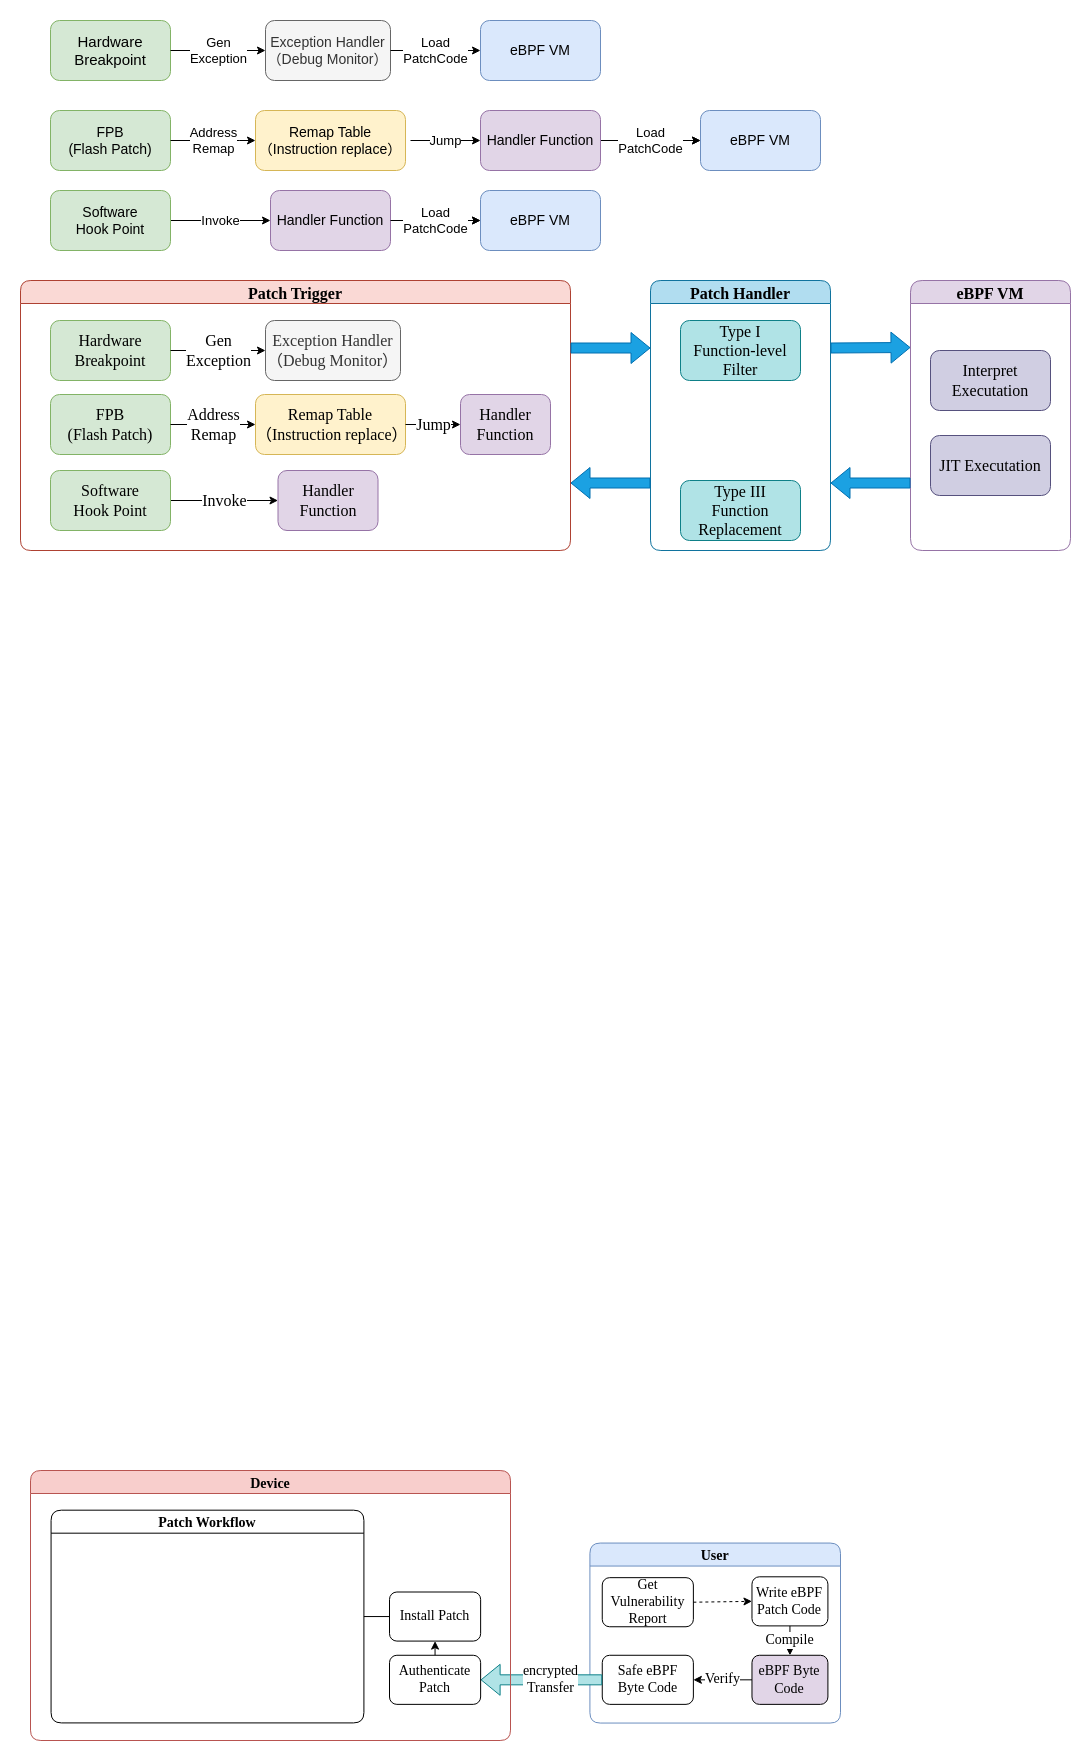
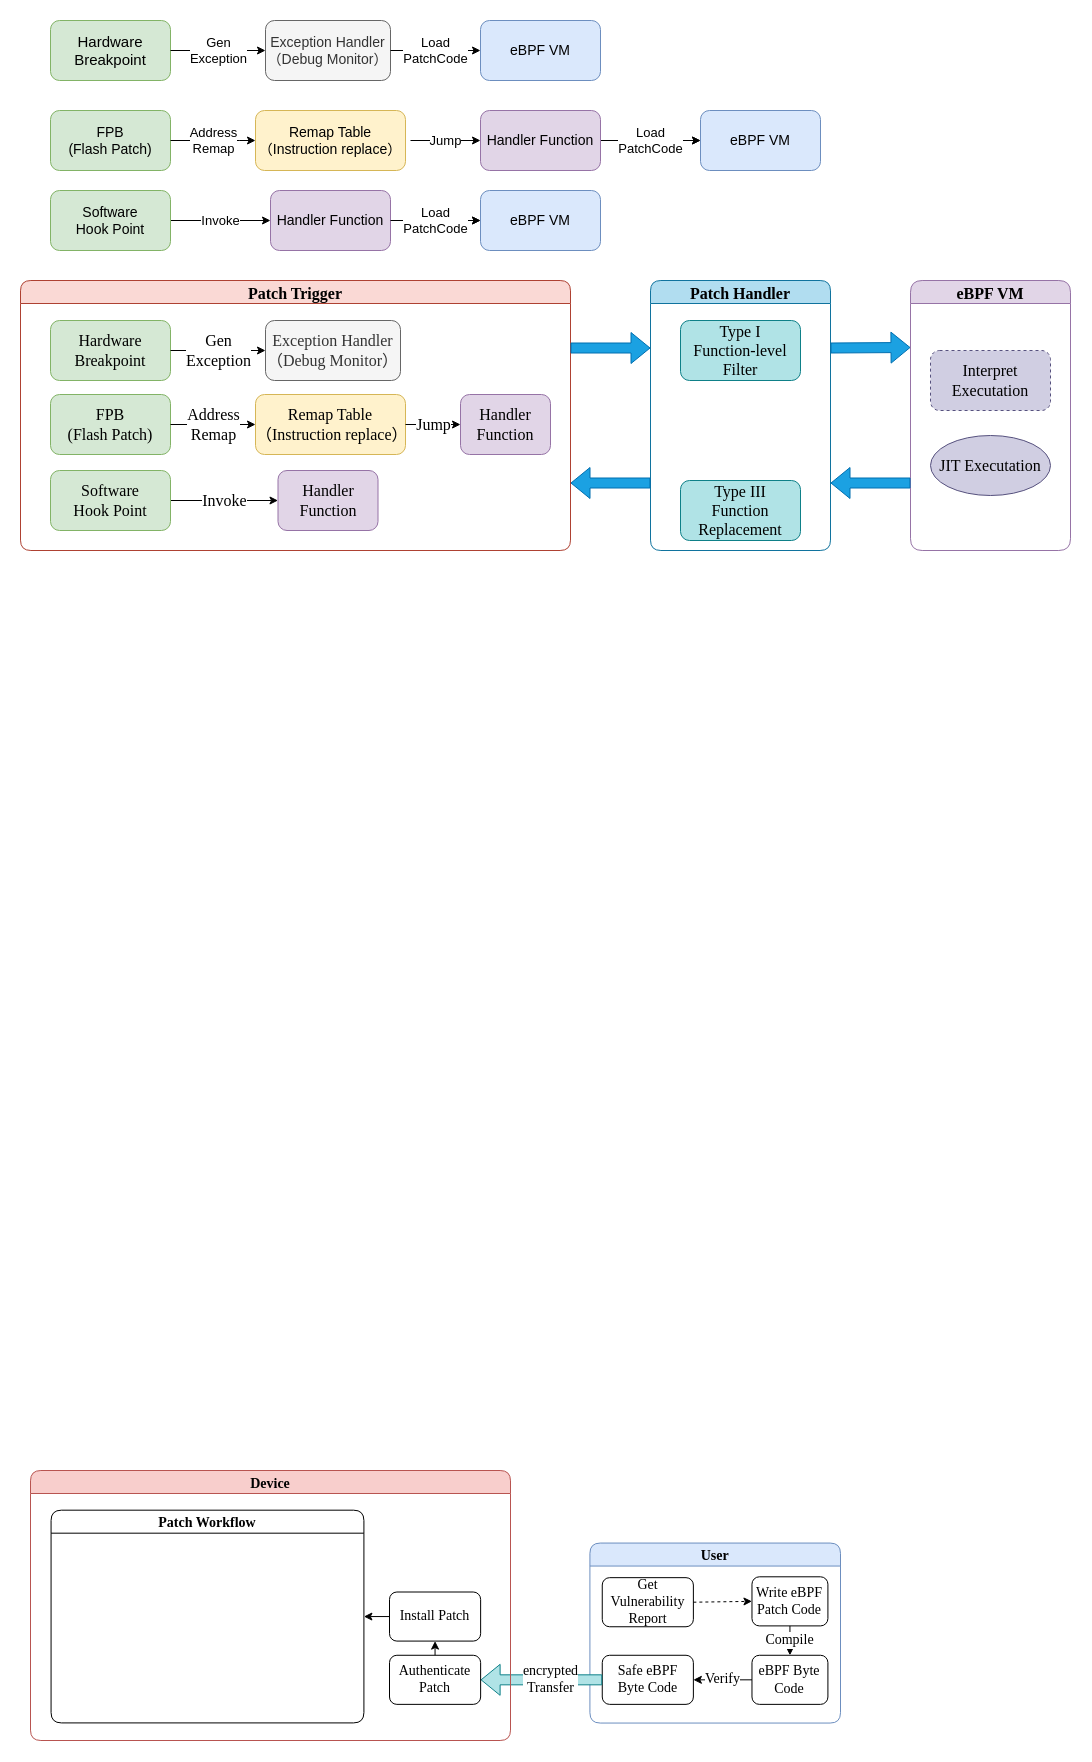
node "Interpret Executation": style solid -> dashed
node "JIT Executation": shape rounded rectangle -> ellipse
edge "Patch Workflow" -- "Install Patch": arrowhead none -> classic
node "eBPF Byte Code": fillcolor #e1d5e7 -> #ffffff
